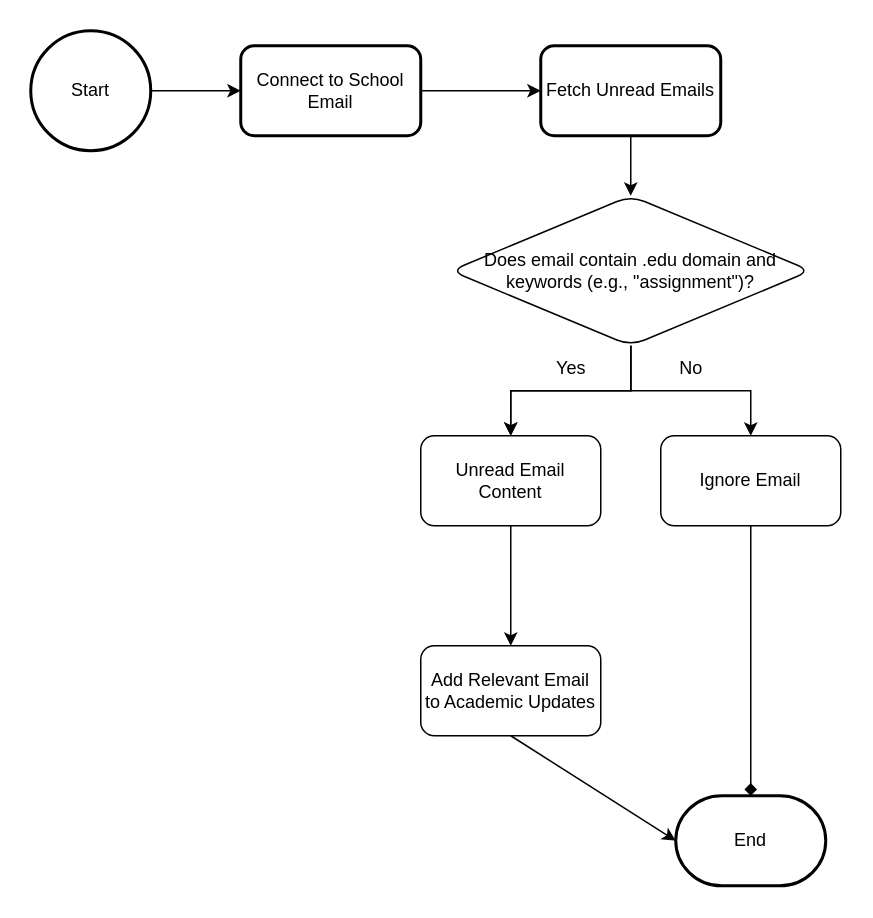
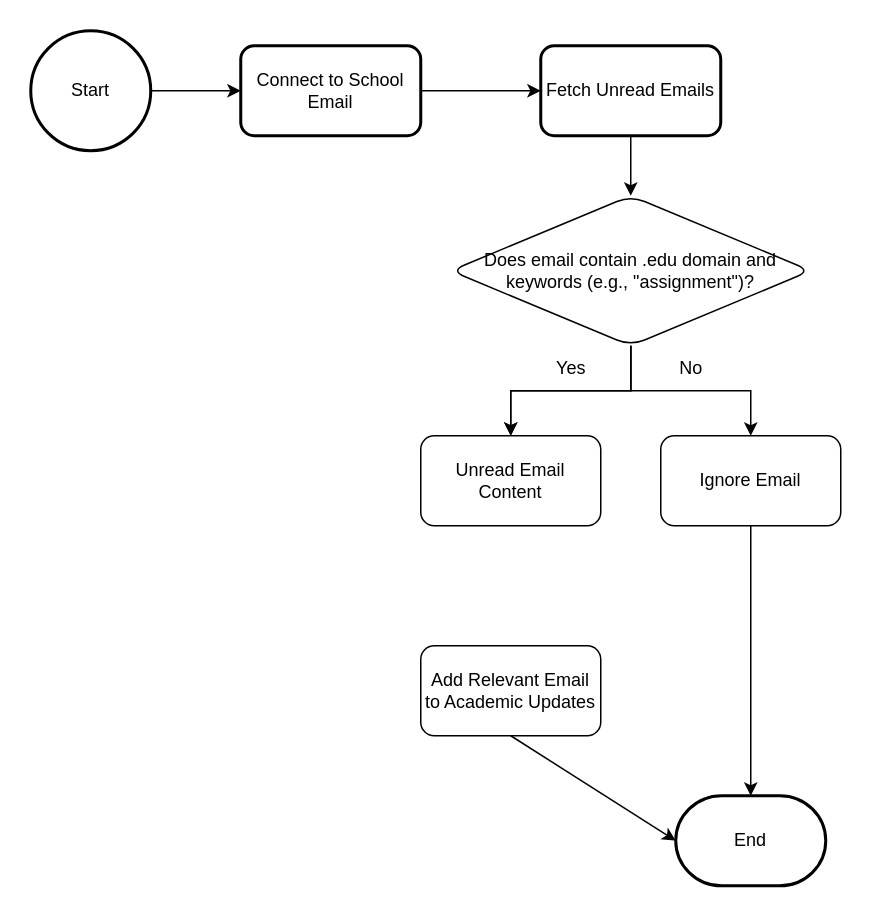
edge "Unread Email Content" -> "Add Relevant Email to Academic Updates": removed
edge "Ignore Email" -> "End": arrowhead diamond -> classic
